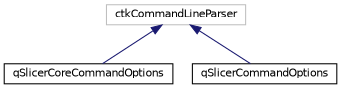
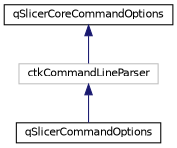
edge "qSlicerCoreCommandOptions" -> "ctkCommandLineParser": reversed
